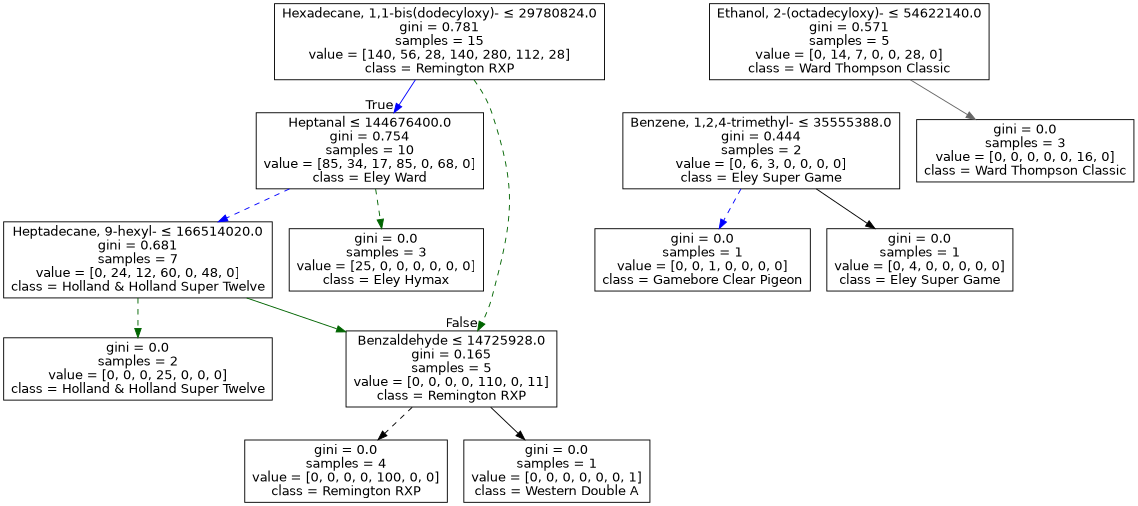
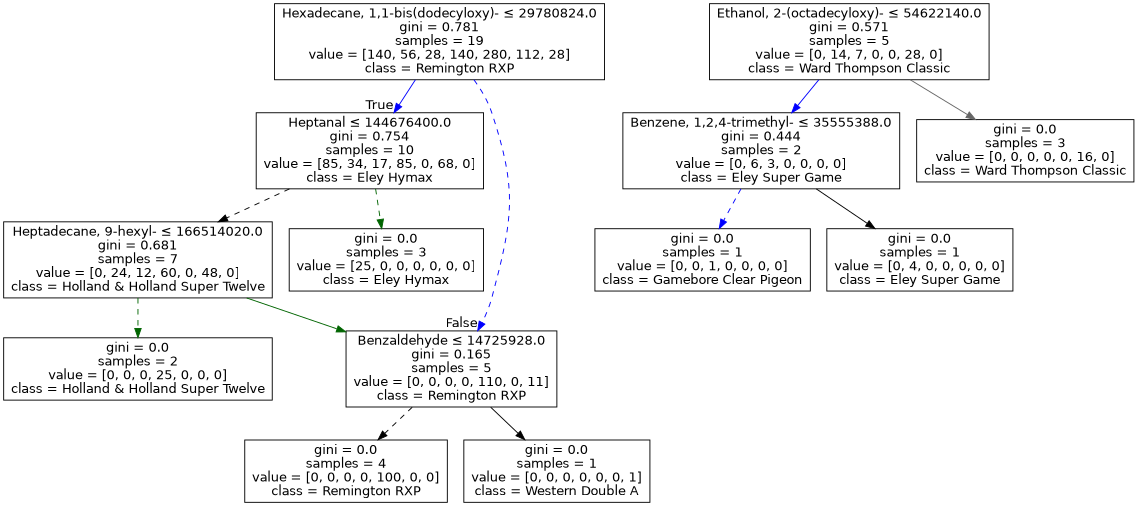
node "Hexadecane, 1,1-bis(dodecyloxy)- ≤ 29780824.0": text "samples = 15" -> "samples = 19"
edge "Ethanol, 2-(octadecyloxy)- ≤ 54622140.0" -> "Benzene, 1,2,4-trimethyl- ≤ 35555388.0": added
node "Heptanal ≤ 144676400.0": text "class = Eley Ward" -> "class = Eley Hymax"
edge "Hexadecane, 1,1-bis(dodecyloxy)- ≤ 29780824.0" -> "Benzaldehyde ≤ 14725928.0": color darkgreen -> blue
edge "Heptanal ≤ 144676400.0" -> "Heptadecane, 9-hexyl- ≤ 166514020.0": color blue -> black
